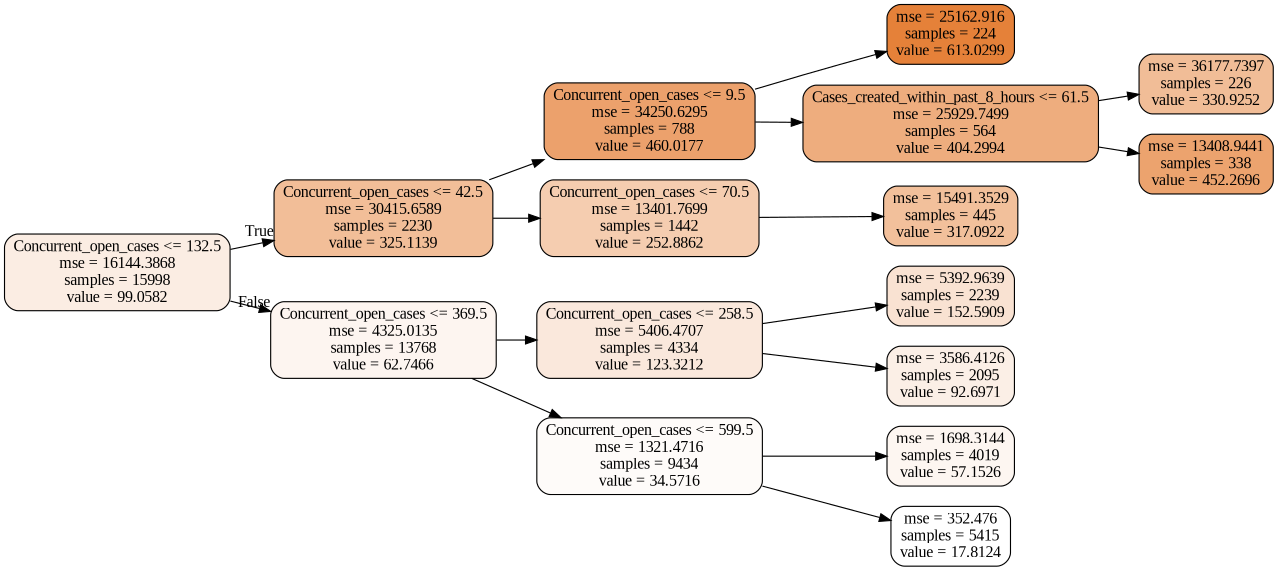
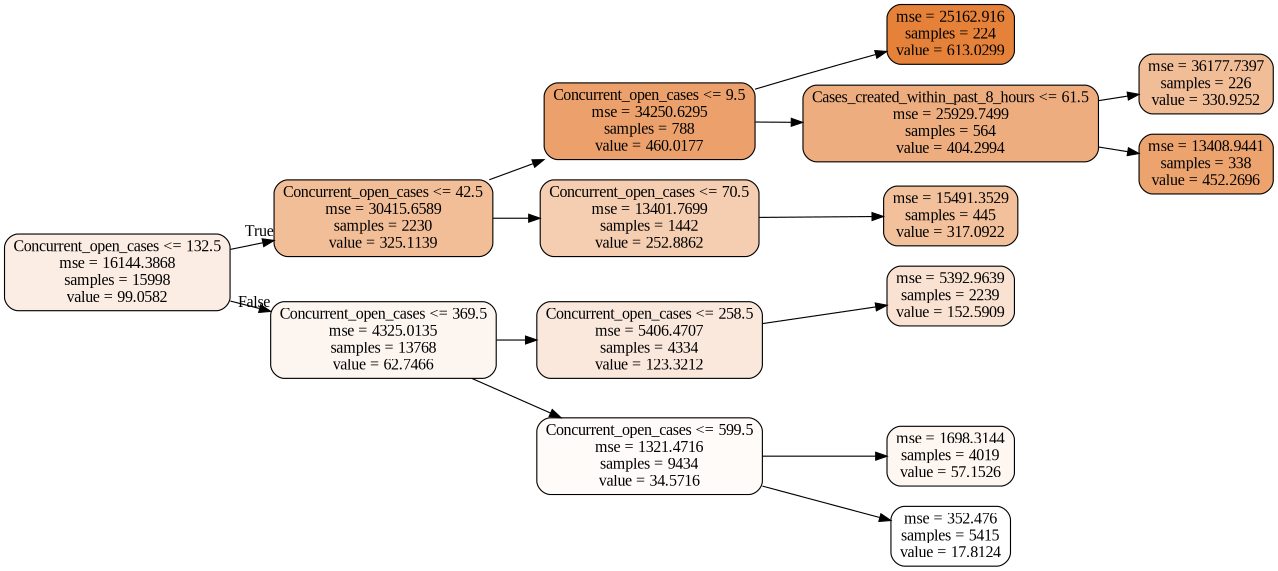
node "mse = 3586.4126 samples = 2095 value = 92.6971": removed
